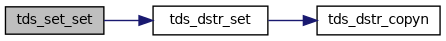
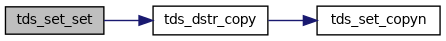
node "tds_dstr_set": label "tds_dstr_set" -> "tds_dstr_copy"
node "tds_dstr_copyn": label "tds_dstr_copyn" -> "tds_set_copyn"
